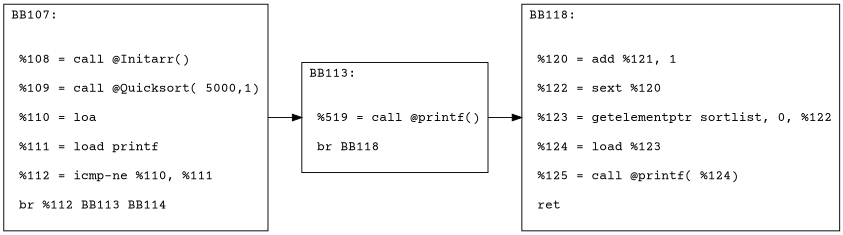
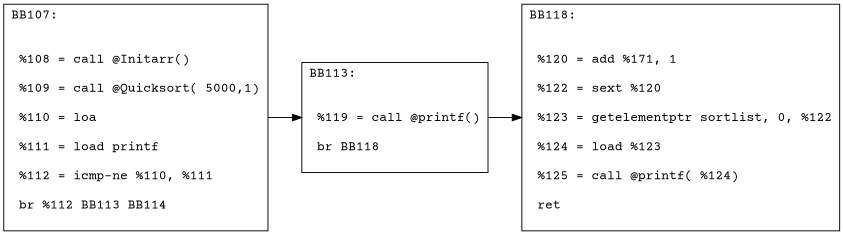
node "BB118:": text "%120 = add %121, 1" -> "%120 = add %171, 1"
node "BB113:": text "%519 = call @printf()" -> "%119 = call @printf()"
